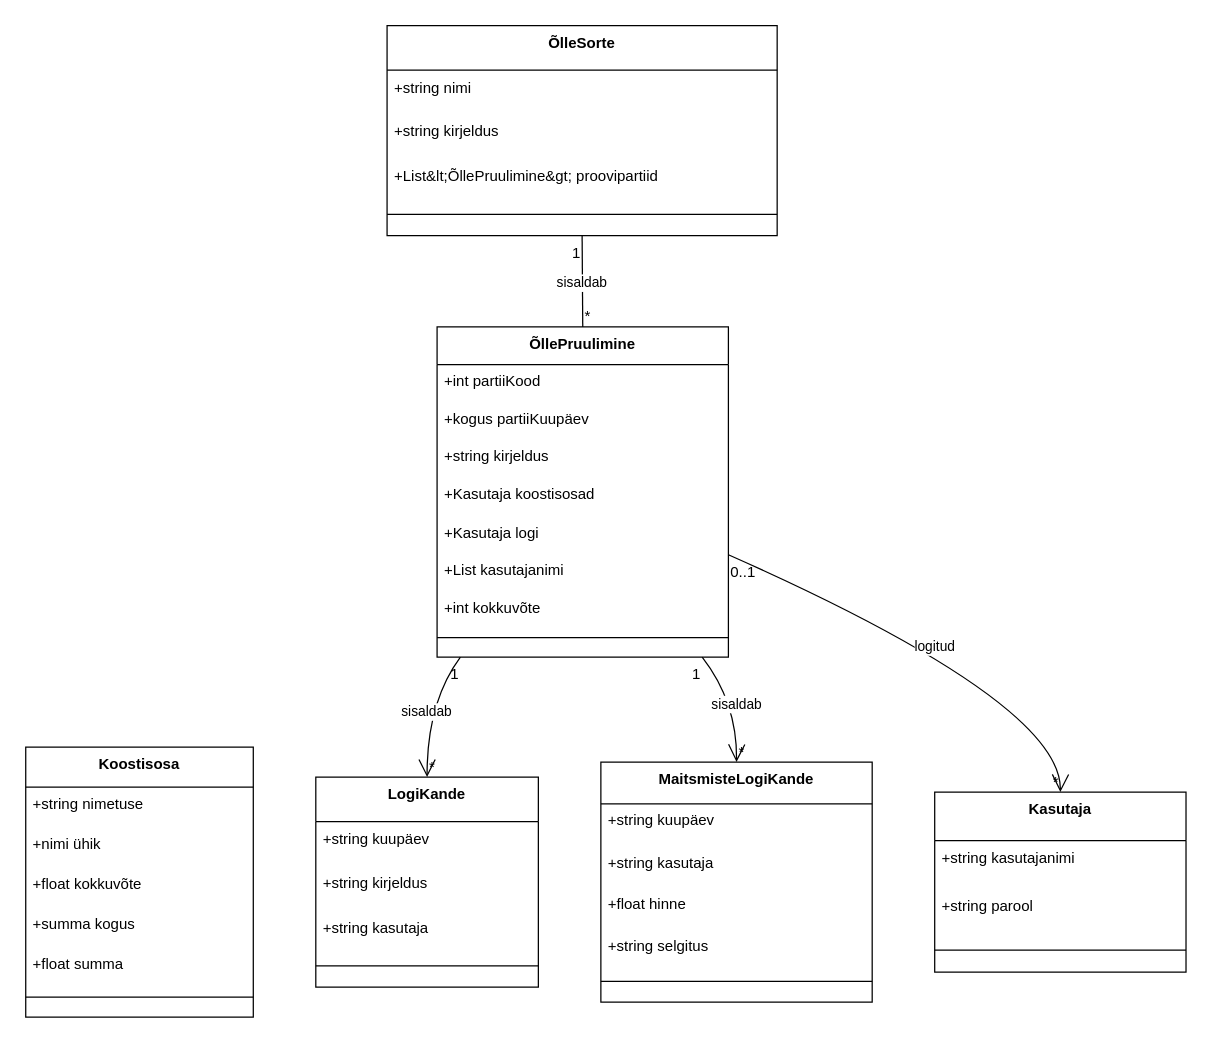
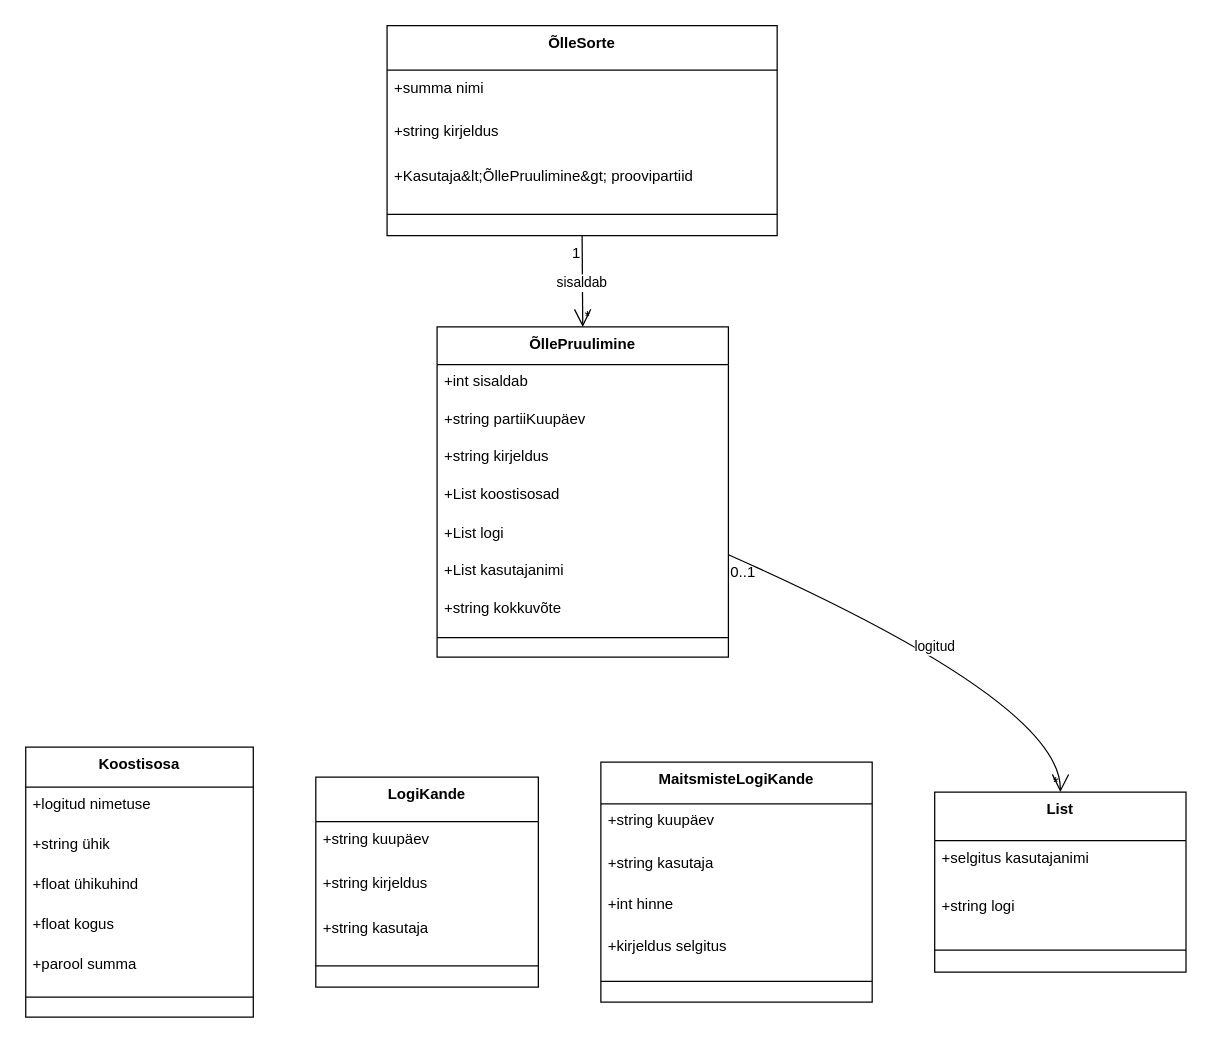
node "+string nimi": label "+string nimi" -> "+summa nimi"
node "+List&lt;ÕllePruulimine&gt; proovipartiid": label "+List&lt;ÕllePruulimine&gt; proovipartiid" -> "+Kasutaja&lt;ÕllePruulimine&gt; proovipartiid"
edge "ÕlleSorte" -- "ÕllePruulimine": arrowhead none -> open
node "+int partiiKood": label "+int partiiKood" -> "+int sisaldab"
node "+kogus partiiKuupäev": label "+kogus partiiKuupäev" -> "+string partiiKuupäev"
node "+Kasutaja koostisosad": label "+Kasutaja koostisosad" -> "+List koostisosad"
node "+Kasutaja logi": label "+Kasutaja logi" -> "+List logi"
node "+int kokkuvõte": label "+int kokkuvõte" -> "+string kokkuvõte"
edge "ÕllePruulimine" -> "MaitsmisteLogiKande": removed, labels "1", "sisaldab", "*"
edge "ÕllePruulimine" -> "LogiKande": removed, labels "1", "sisaldab", "*"
node "+string nimetuse": label "+string nimetuse" -> "+logitud nimetuse"
node "Kasutaja": label "Kasutaja" -> "List"
node "+nimi ühik": label "+nimi ühik" -> "+string ühik"
node "+string kasutajanimi": label "+string kasutajanimi" -> "+selgitus kasutajanimi"
node "+float kokkuvõte": label "+float kokkuvõte" -> "+float ühikuhind"
node "+float hinne": label "+float hinne" -> "+int hinne"
node "+string parool": label "+string parool" -> "+string logi"
node "+summa kogus": label "+summa kogus" -> "+float kogus"
node "+string selgitus": label "+string selgitus" -> "+kirjeldus selgitus"
node "+float summa": label "+float summa" -> "+parool summa"
